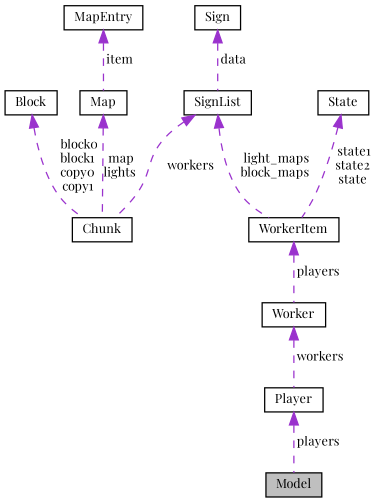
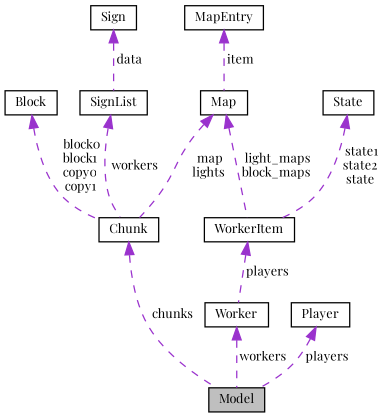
edge "WorkerItem" -> "SignList": now "WorkerItem" -> "Map"
edge "Model" -> "Chunk": added, label "chunks"
edge "Player" -> "Worker": now "Model" -> "Worker"
